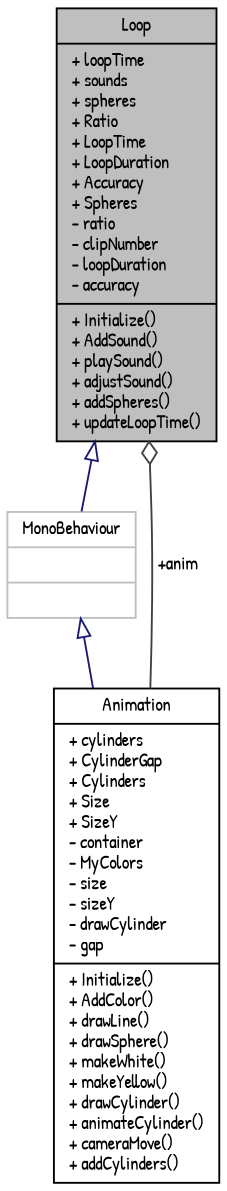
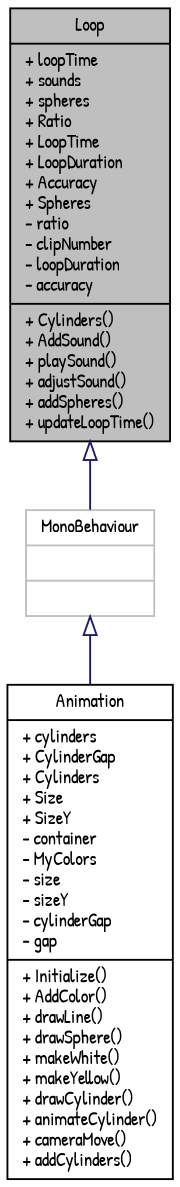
node "Loop": text "+ Initialize()" -> "+ Cylinders()"
edge "Animation" -> "Loop": removed, label "+anim"
node "Animation": text "- drawCylinder" -> "- cylinderGap"
